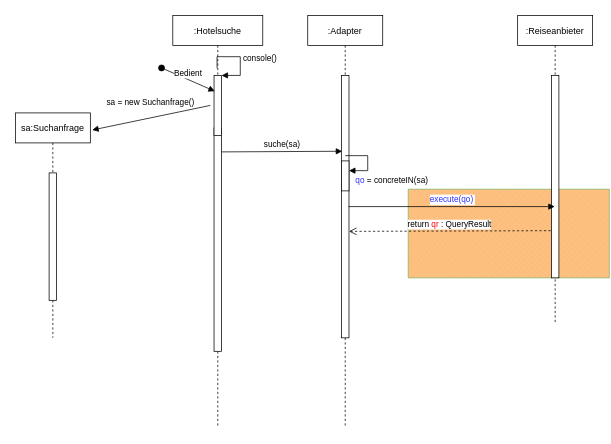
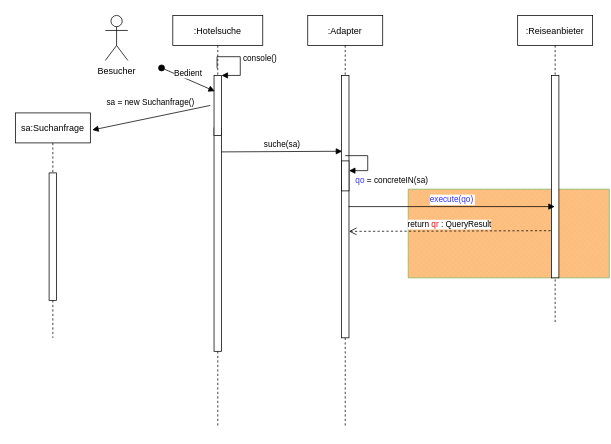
node "Besucher": added
